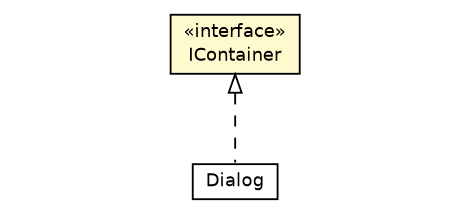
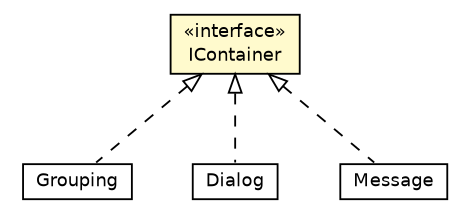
node "Grouping": added
node "Message": added
